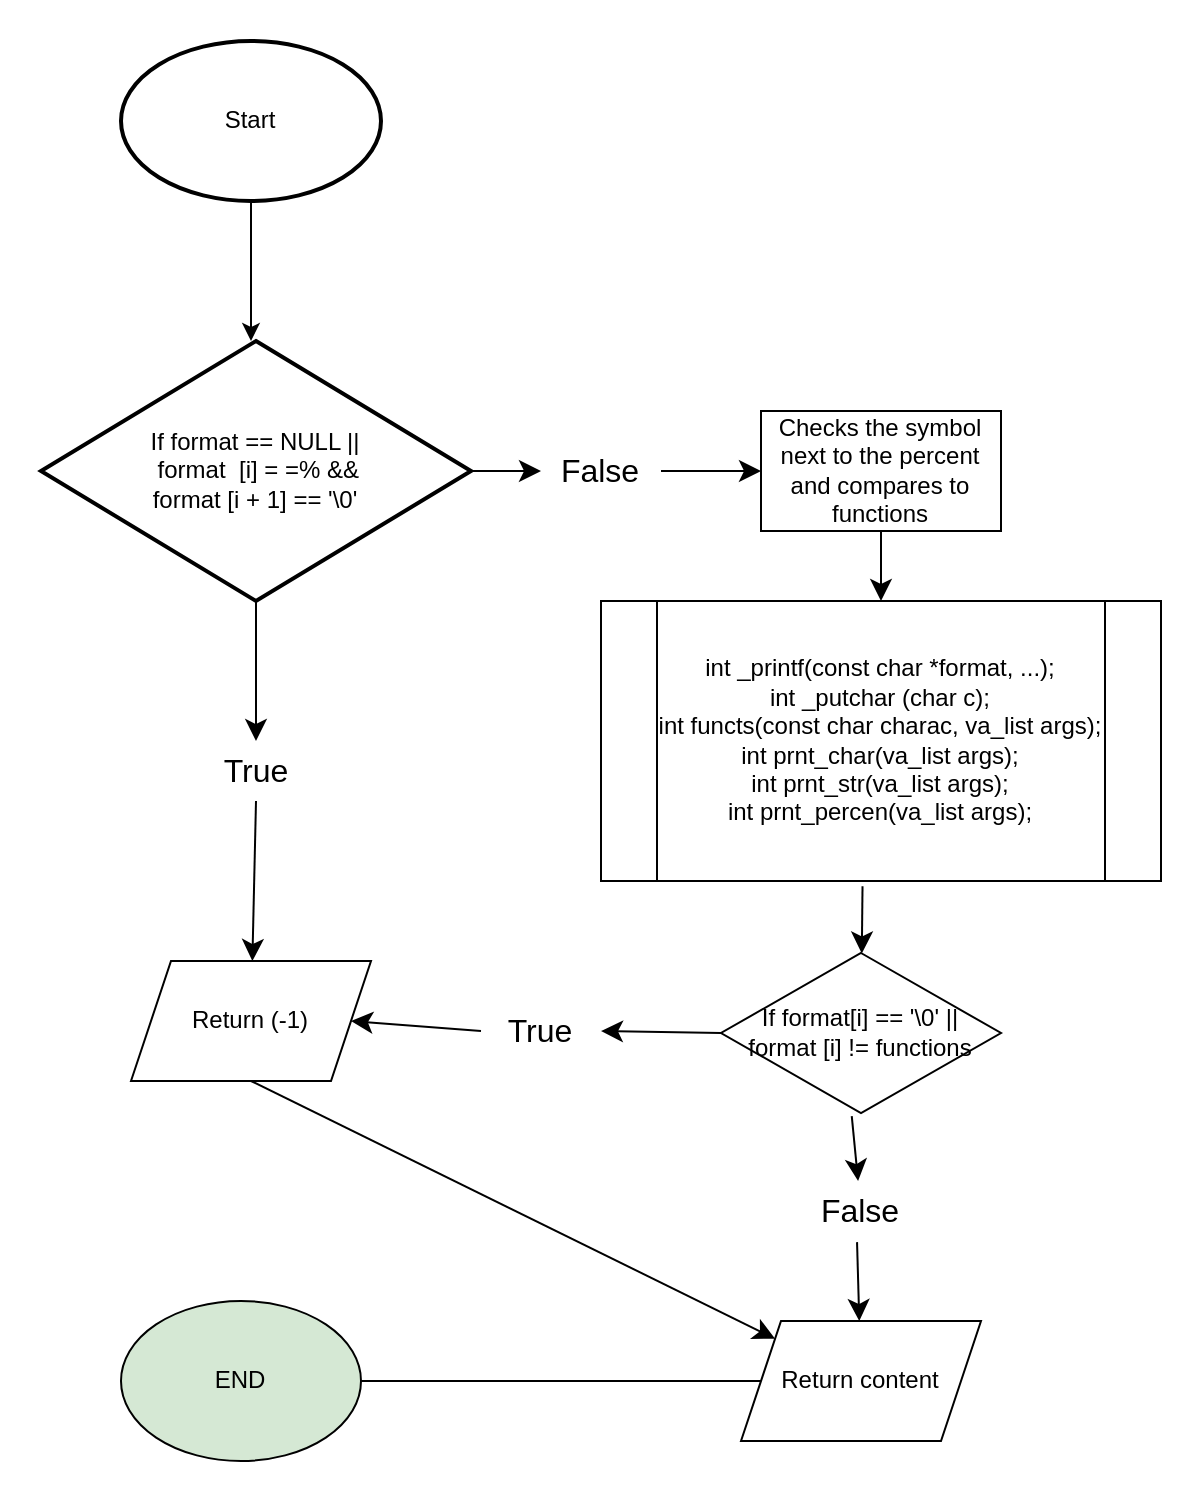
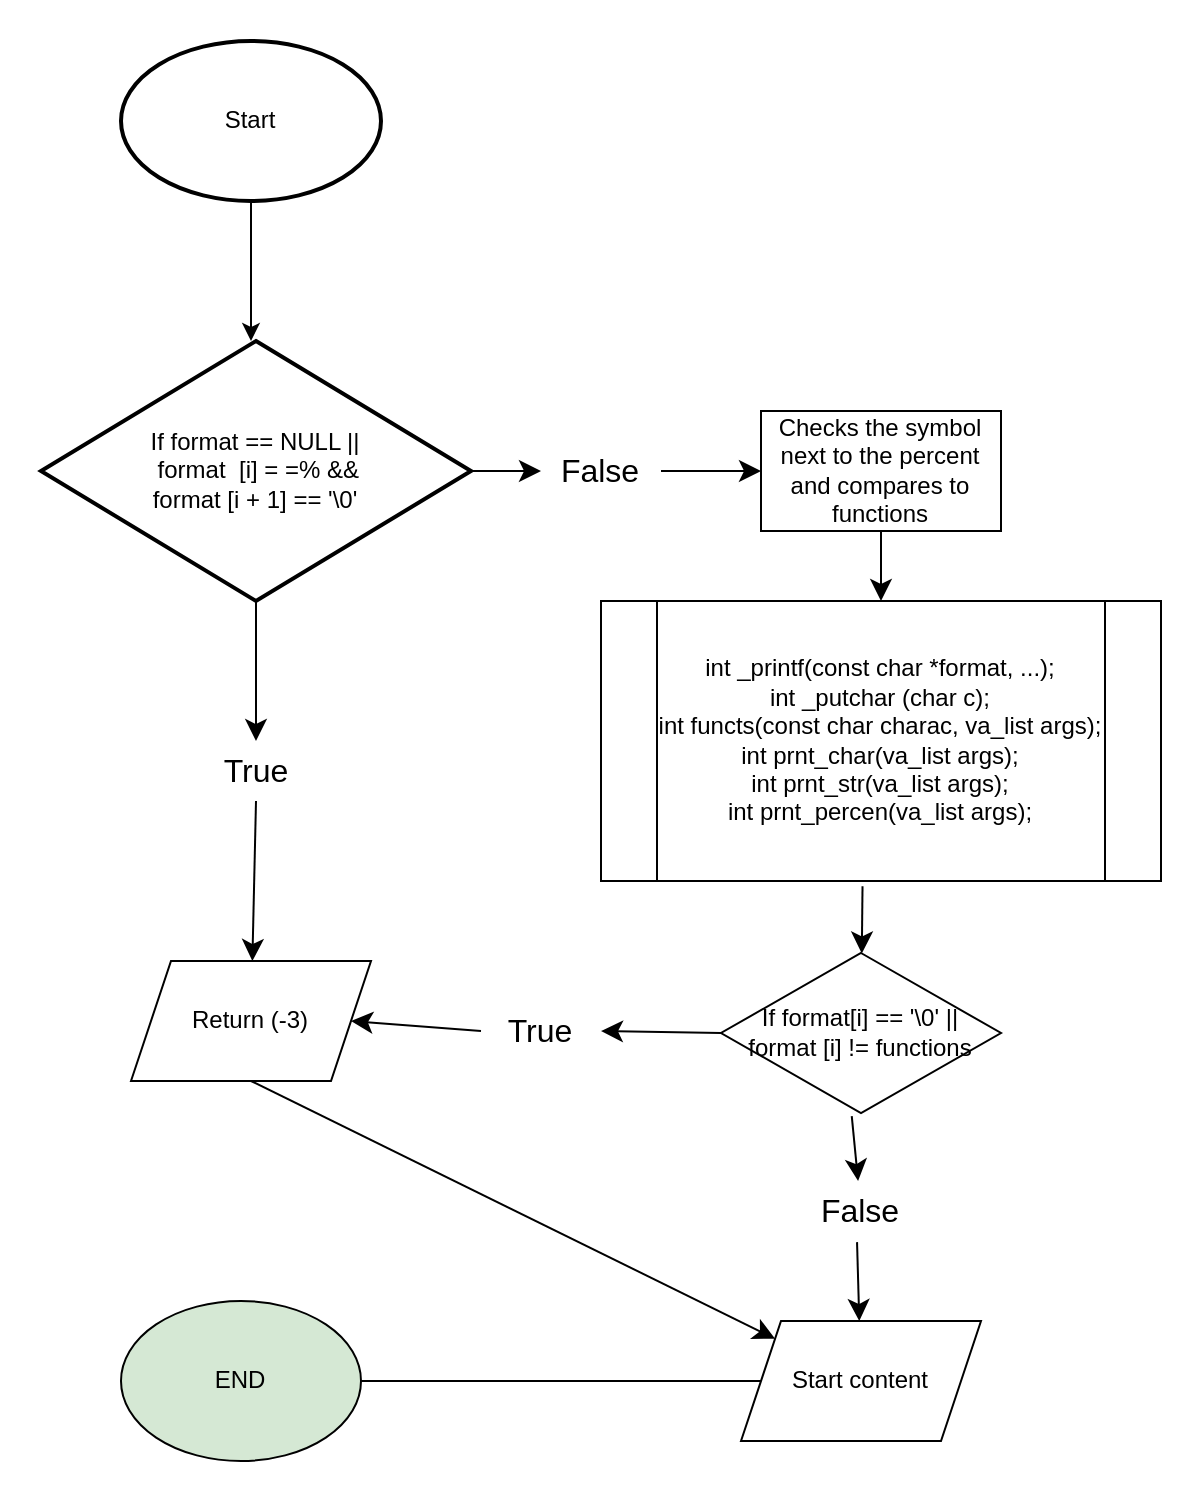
node "Return (-1)": label "Return (-1)" -> "Return (-3)"
node "Return content": label "Return content" -> "Start content"
